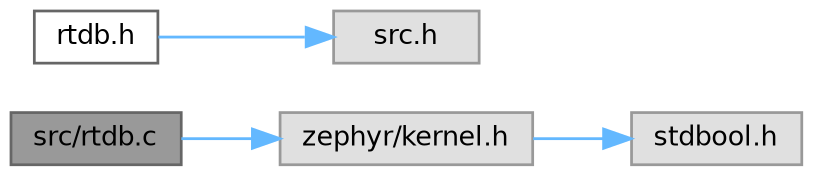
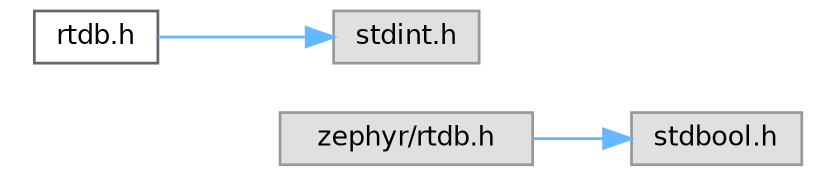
node "src.h": label "src.h" -> "stdint.h"
node "src/rtdb.c": removed
node "zephyr/kernel.h": label "zephyr/kernel.h" -> "zephyr/rtdb.h"
